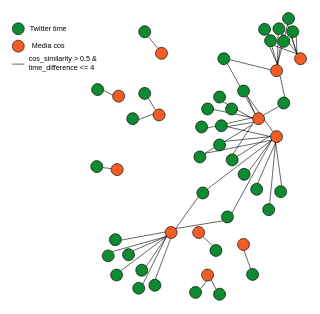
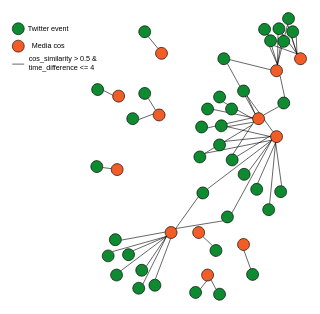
node "Twitter time": label "Twitter time" -> "Twitter event"
